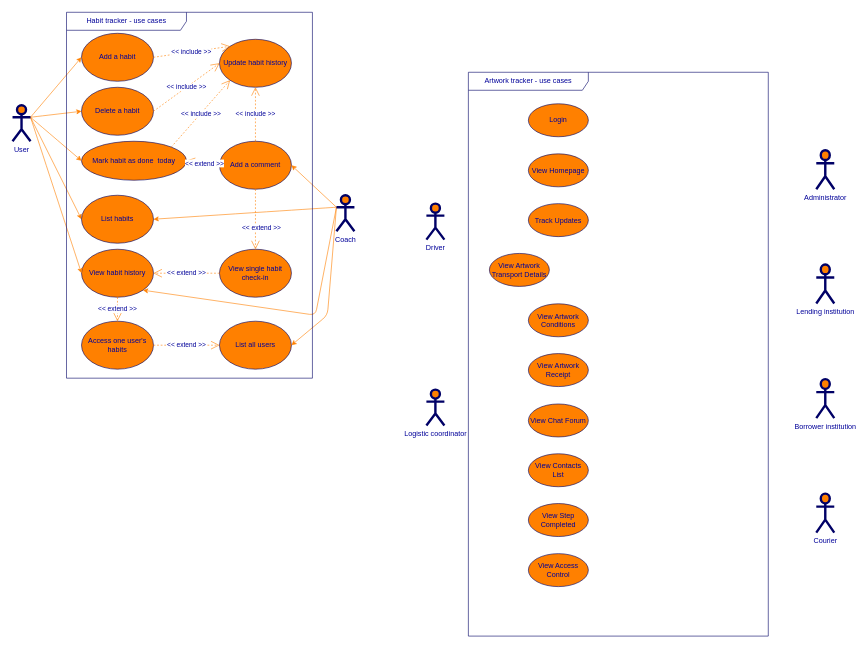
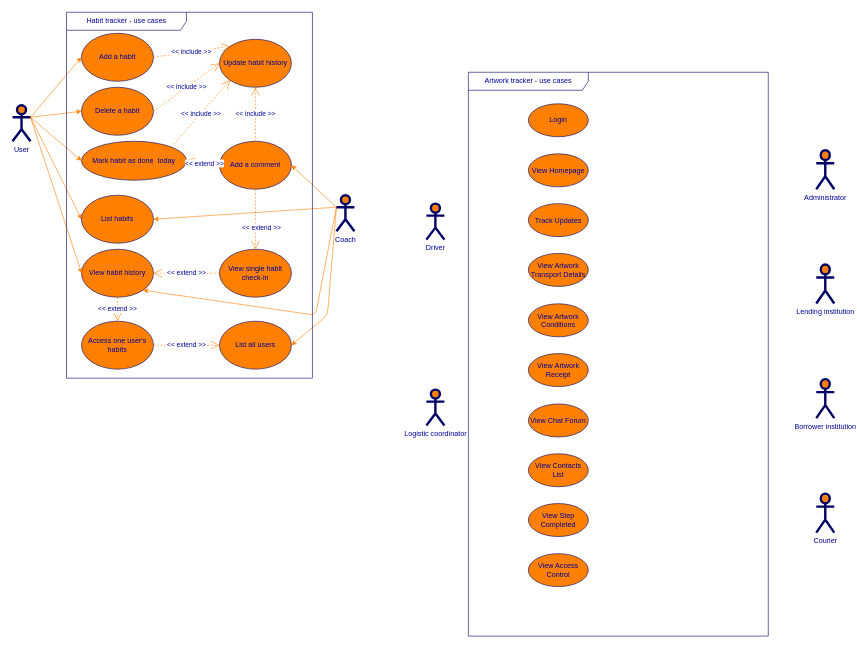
node "View Artwork Transport Details": moved (519, 270) -> (558, 270)
